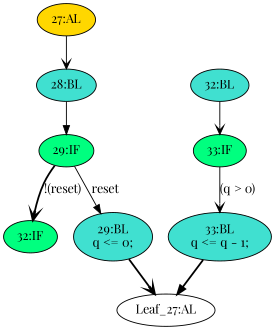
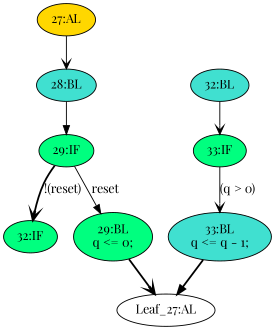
node "29:BL q <= 0;": fillcolor turquoise -> springgreen
